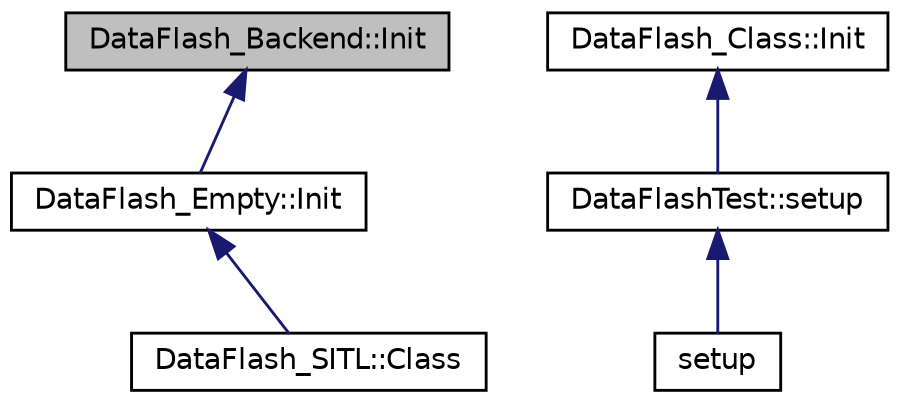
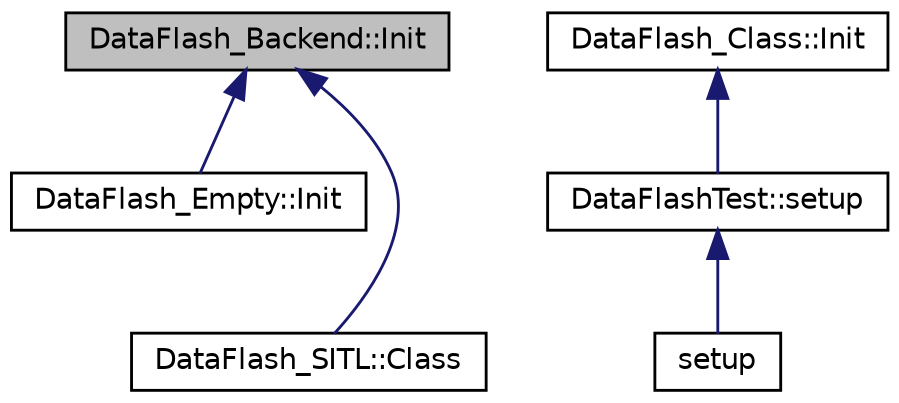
edge "DataFlash_SITL::Class" -> "DataFlash_Empty::Init": now "DataFlash_SITL::Class" -> "DataFlash_Backend::Init"
